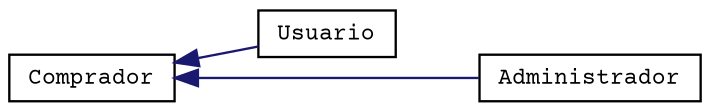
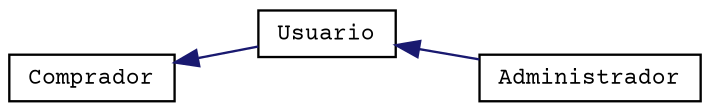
edge "Administrador" -> "Comprador": now "Administrador" -> "Usuario"
